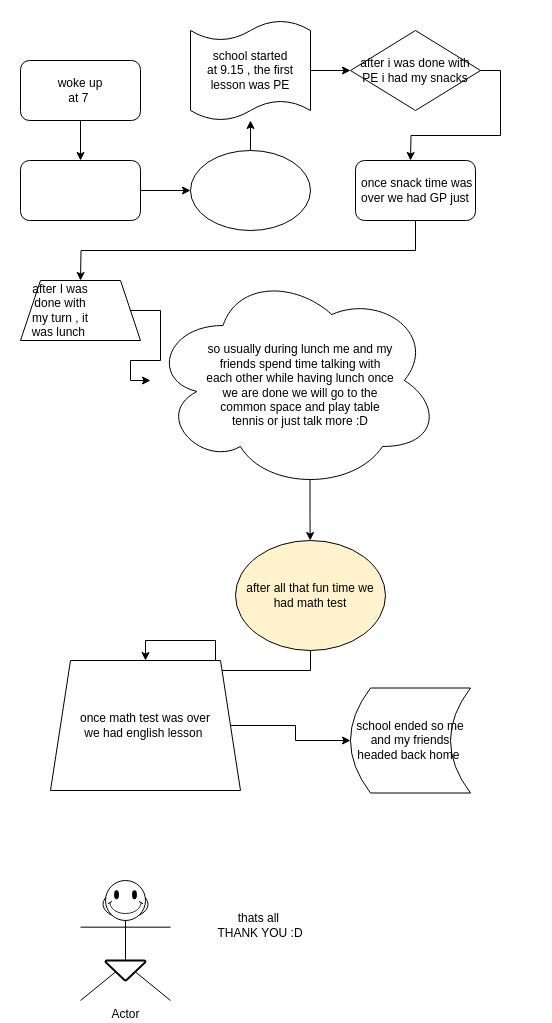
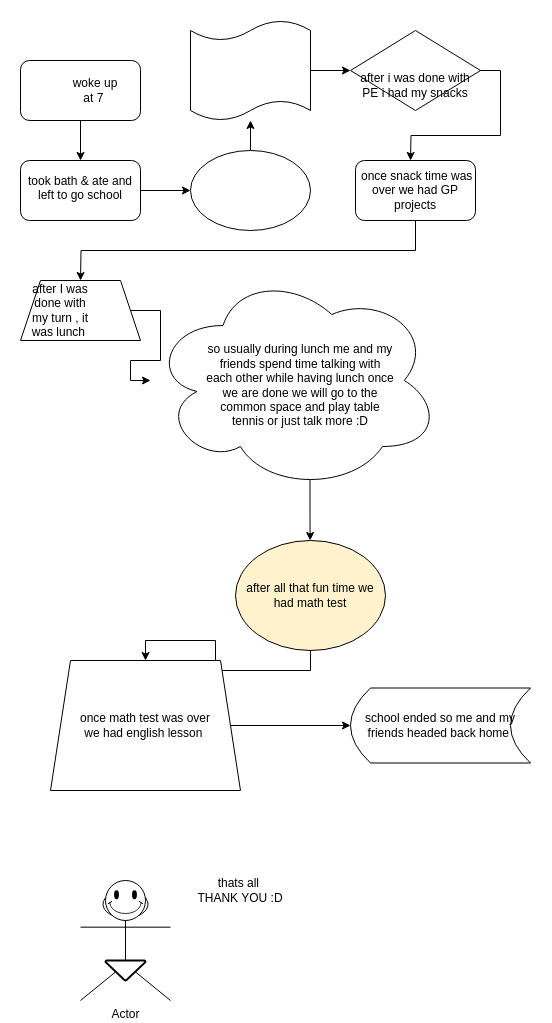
node "school started at 9.15 , the first lesson was PE": removed
node "after i was done with PE i had my snacks": moved (416, 71) -> (416, 86)
node "woke up at 7": moved (81, 91) -> (96, 91)
node "once snack time was over we had GP just": label "once snack time was over we had GP just" -> "once snack time was over we had GP projects"
node "took bath & ate and left to go school": added
node "school ended so me and my friends headed back home": size 120x105 -> 180x75
node "thats all THANK YOU :D": moved (261, 926) -> (241, 891)
